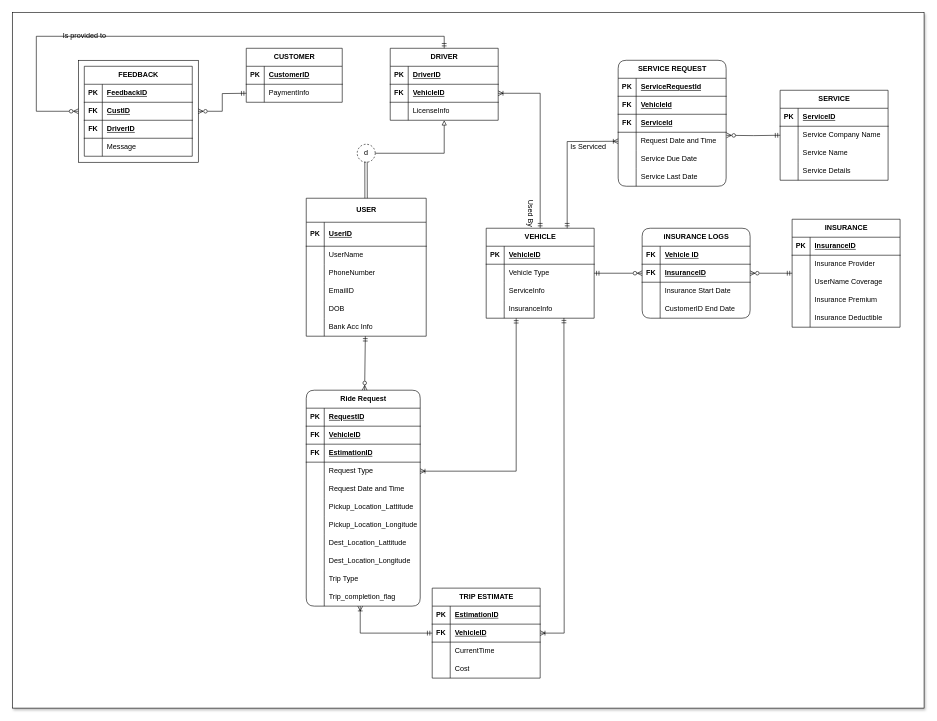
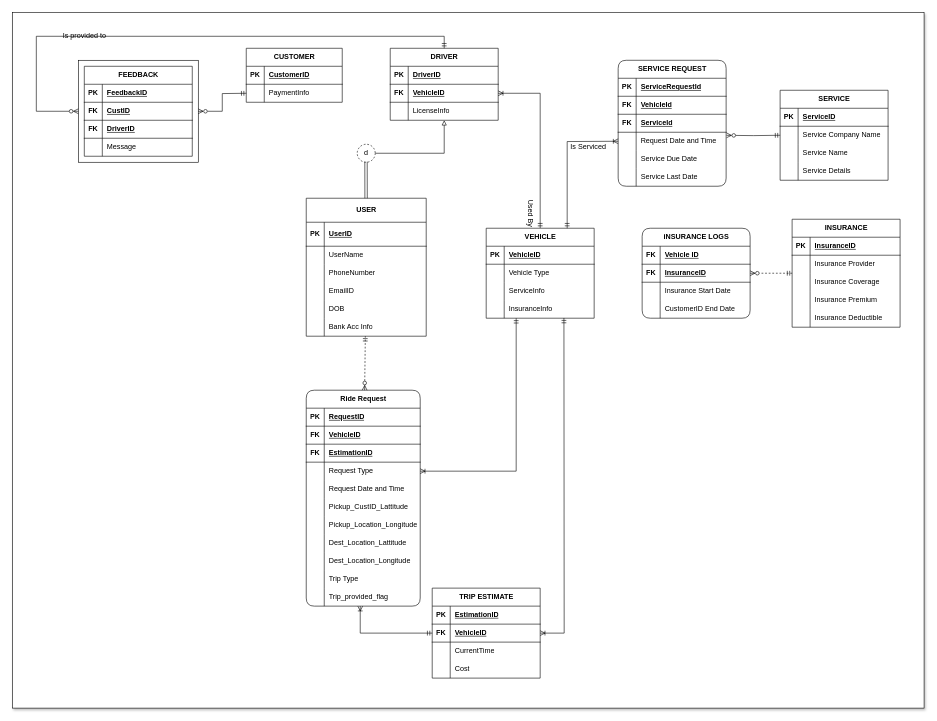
edge "VEHICLE" -- "iNSURANCE LOGS": removed
edge "iNSURANCE LOGS" -- "INSURANCE": style solid -> dashed
node "UserName Coverage": label "UserName Coverage" -> "Insurance Coverage"
edge "USER" -- "Ride Request": style solid -> dashed
node "Pickup_Location_Lattitude": label "Pickup_Location_Lattitude" -> "Pickup_CustID_Lattitude"
node "Trip_completion_flag": label "Trip_completion_flag" -> "Trip_provided_flag"
